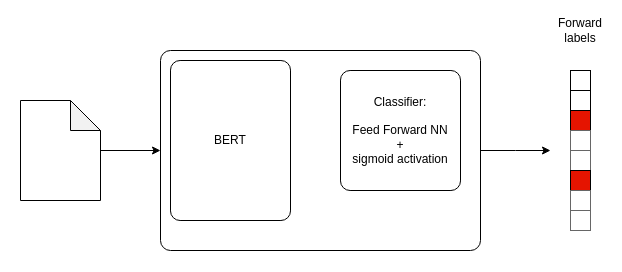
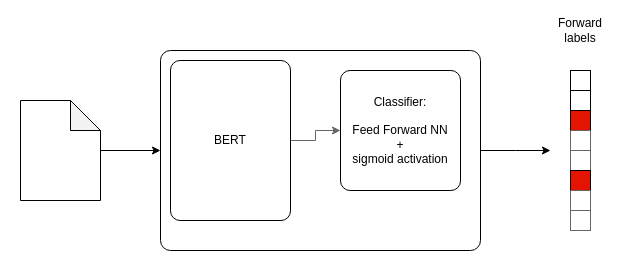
edge "BERT" -> "Classifier: Feed Forward NN + sigmoid activation": added
